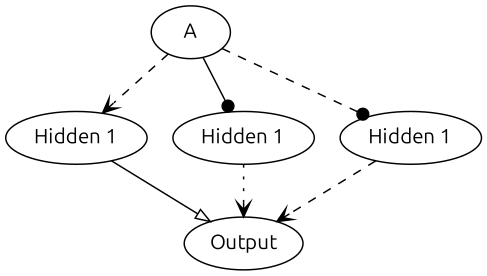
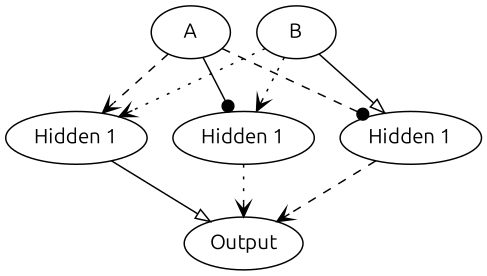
node "B": added
